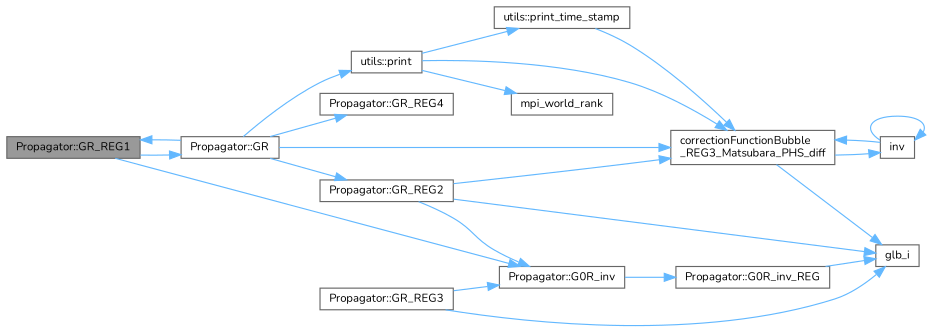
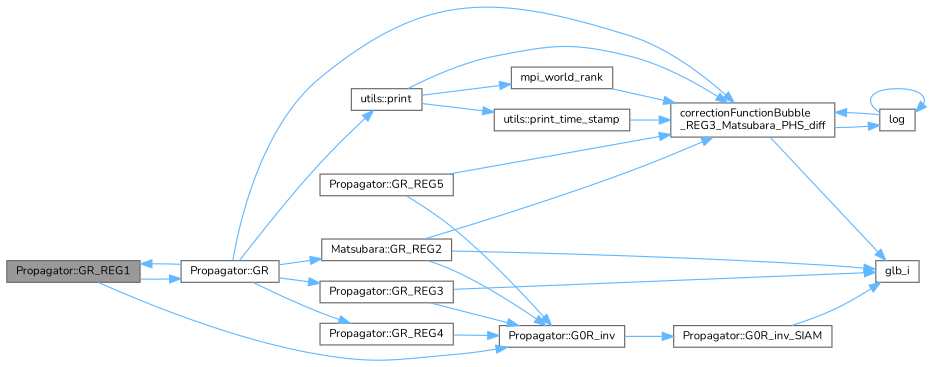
edge "mpi_world_rank" -> "correctionFunctionBubble _REG3_Matsubara_PHS_diff": added
node "inv": label "inv" -> "log"
node "Propagator::GR_REG5": added
node "Propagator::GR_REG2": label "Propagator::GR_REG2" -> "Matsubara::GR_REG2"
node "Propagator::G0R_inv_REG": label "Propagator::G0R_inv_REG" -> "Propagator::G0R_inv_SIAM"
edge "Propagator::GR" -> "Propagator::GR_REG3": added
edge "Propagator::GR_REG4" -> "Propagator::G0R_inv": added
